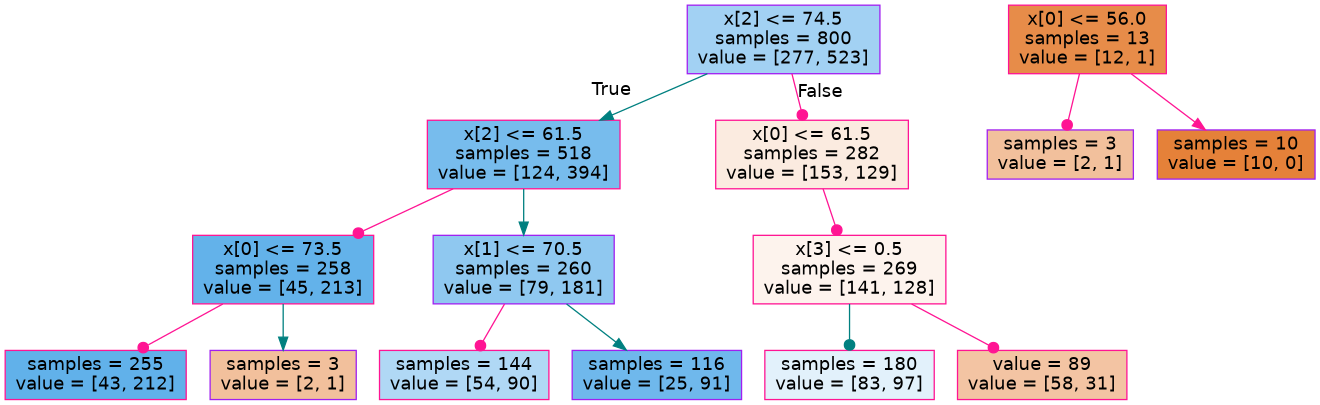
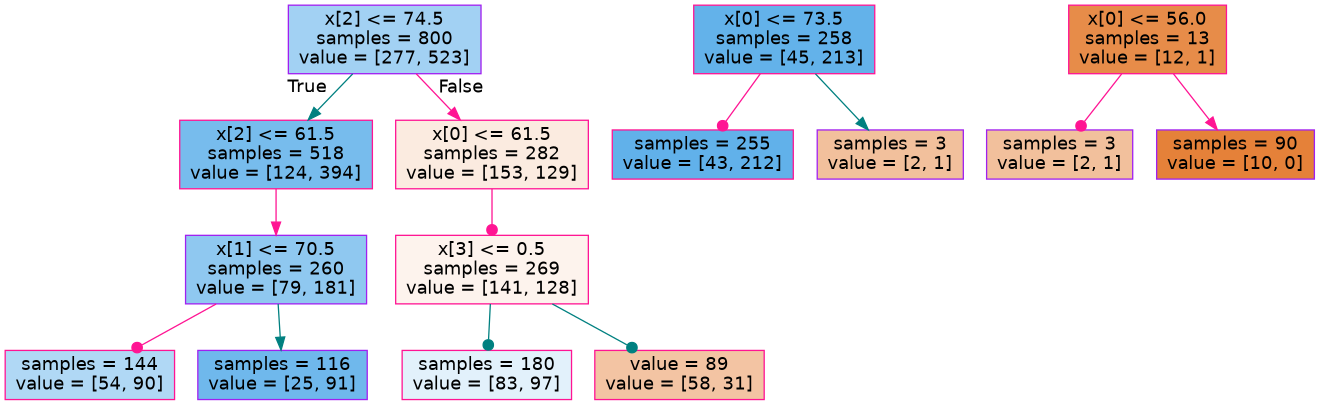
edge "x[2] <= 74.5 samples = 800 value = [277, 523]" -> "x[0] <= 61.5 samples = 282 value = [153, 129]": arrowhead dot -> normal
node "samples = 10 value = [10, 0]": label "samples = 10 value = [10, 0]" -> "samples = 90 value = [10, 0]"
edge "x[2] <= 61.5 samples = 518 value = [124, 394]" -> "x[1] <= 70.5 samples = 260 value = [79, 181]": color teal -> deeppink
edge "x[2] <= 61.5 samples = 518 value = [124, 394]" -> "x[0] <= 73.5 samples = 258 value = [45, 213]": removed
edge "x[3] <= 0.5 samples = 269 value = [141, 128]" -> "value = 89 value = [58, 31]": color deeppink -> teal
